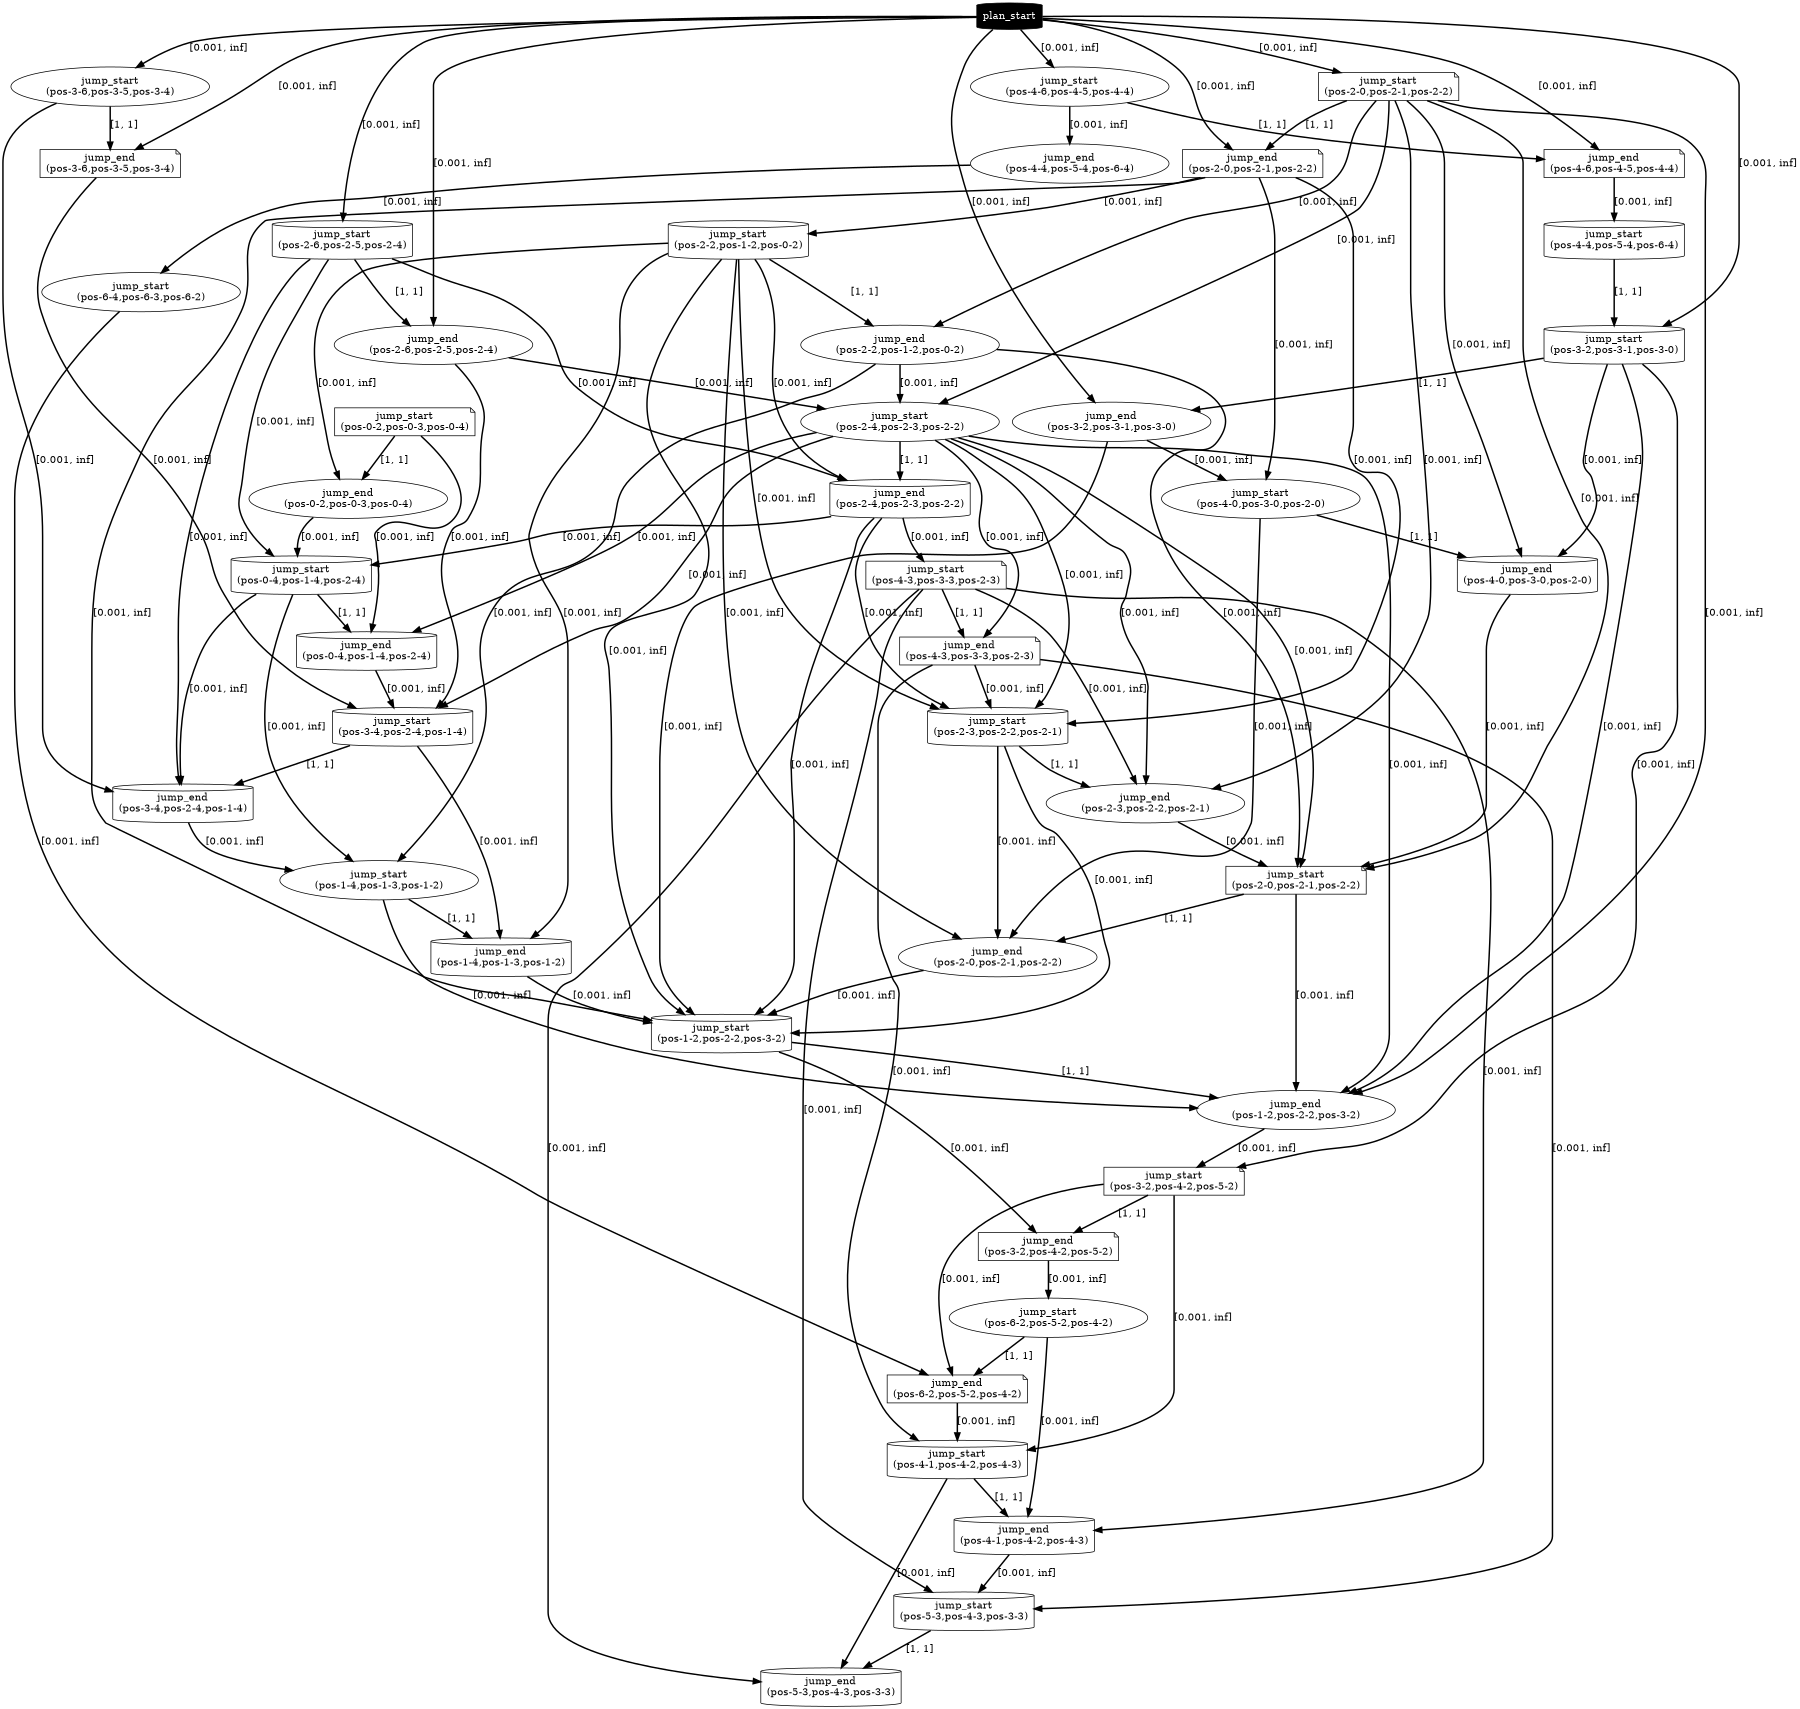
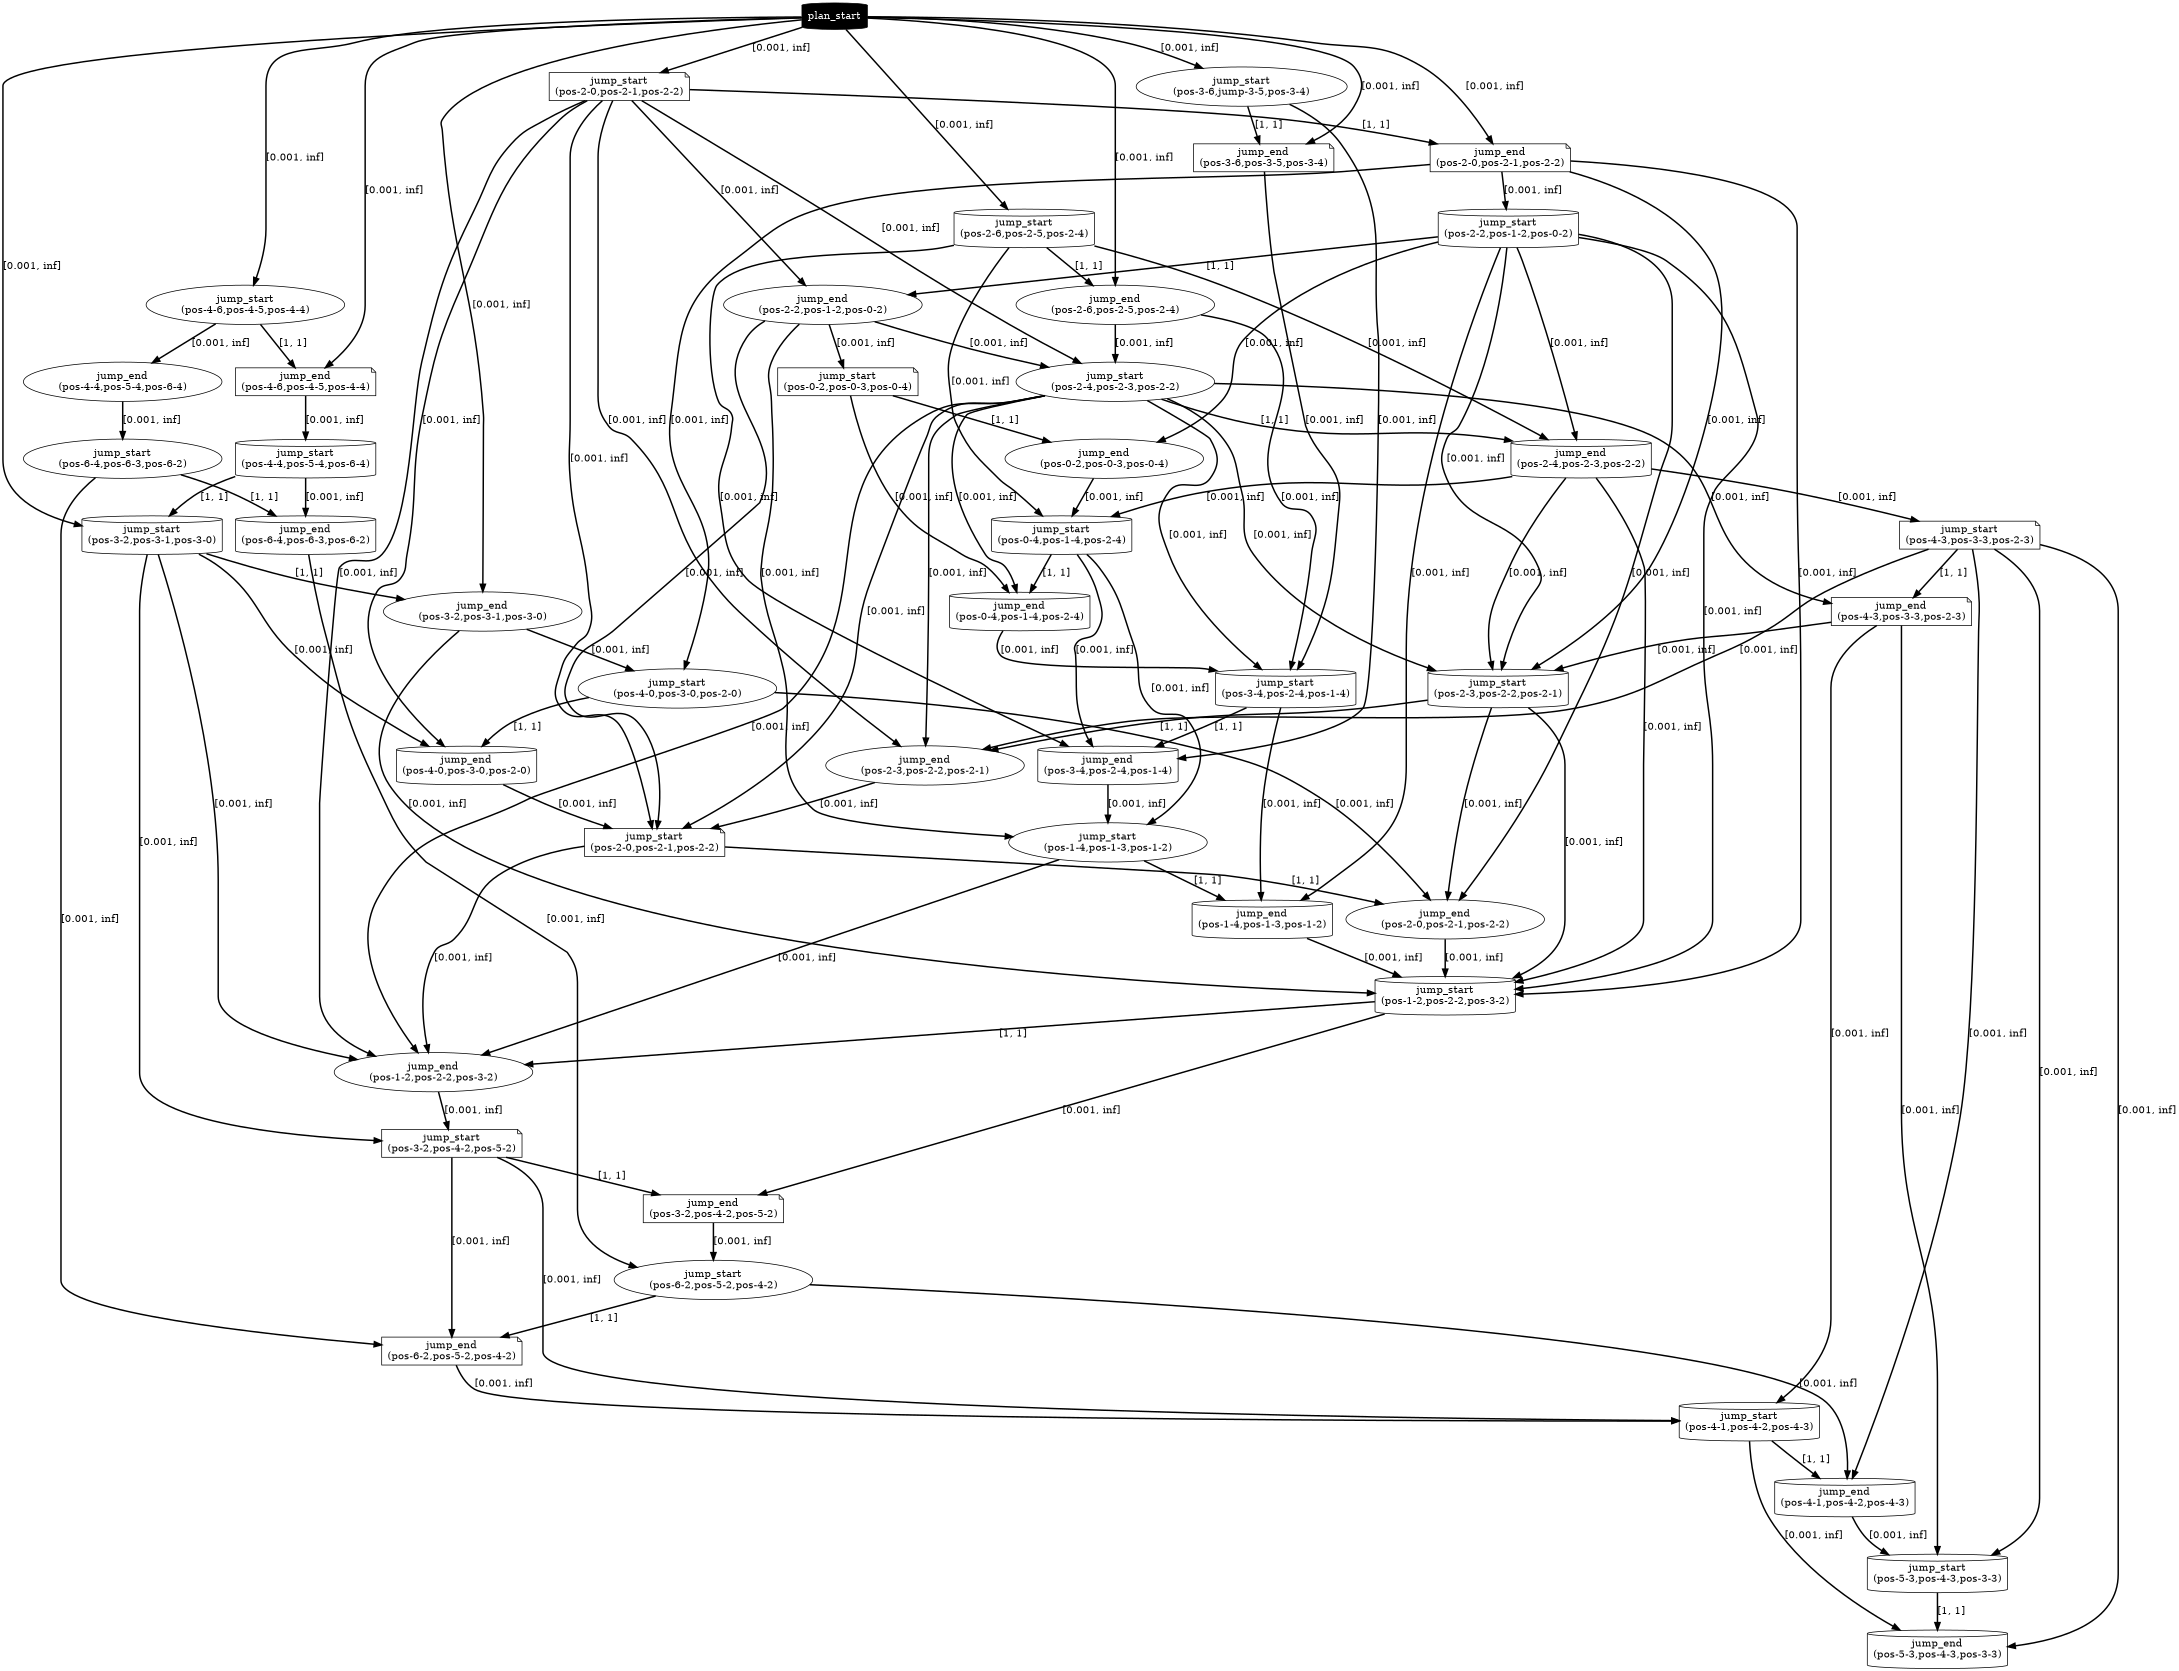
node "jump_start (pos-3-6,pos-3-5,pos-3-4)": label "jump_start (pos-3-6,pos-3-5,pos-3-4)" -> "jump_start (pos-3-6,jump-3-5,pos-3-4)"
edge "jump_end (pos-2-2,pos-1-2,pos-0-2)" -> "jump_start (pos-0-2,pos-0-3,pos-0-4)": added, label "[0.001, inf]"
node "jump_end (pos-6-4,pos-6-3,pos-6-2)": added
